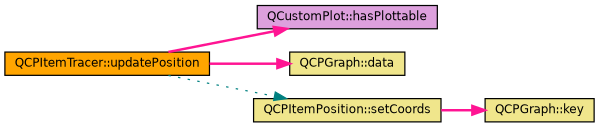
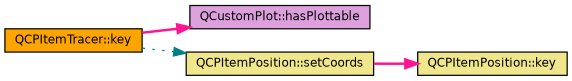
node "QCPItemTracer::updatePosition": label "QCPItemTracer::updatePosition" -> "QCPItemTracer::key"
node "QCPGraph::data": removed
node "QCPGraph::key": label "QCPGraph::key" -> "QCPItemPosition::key"
